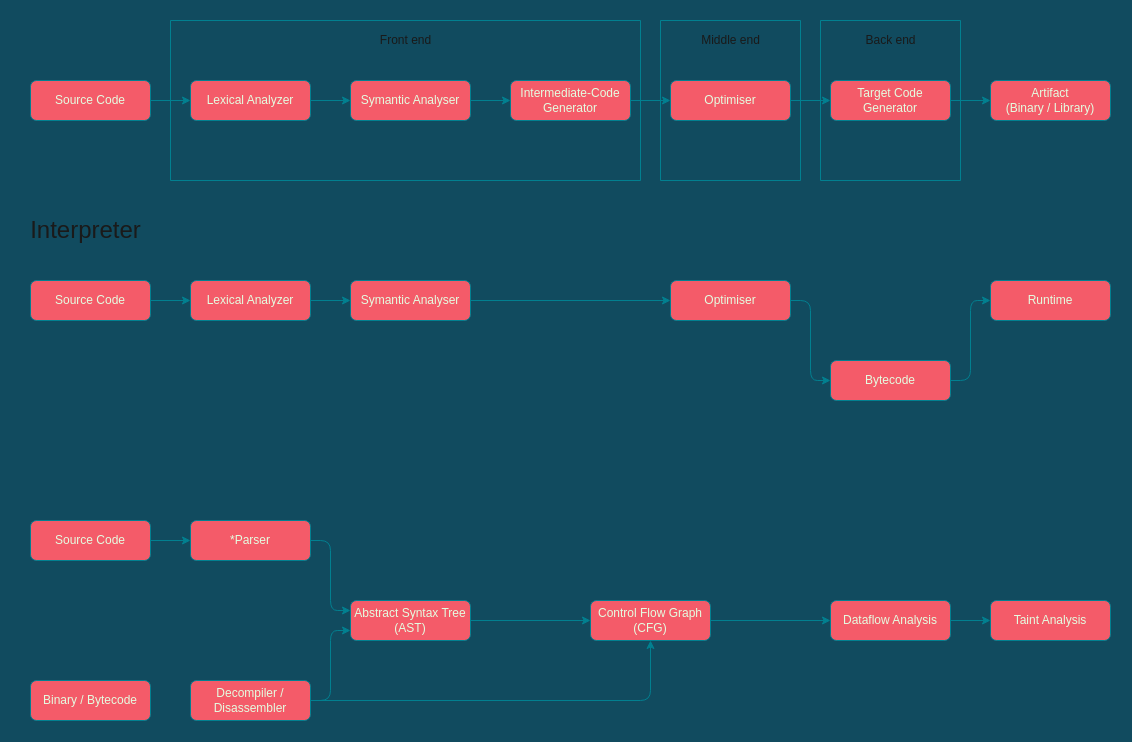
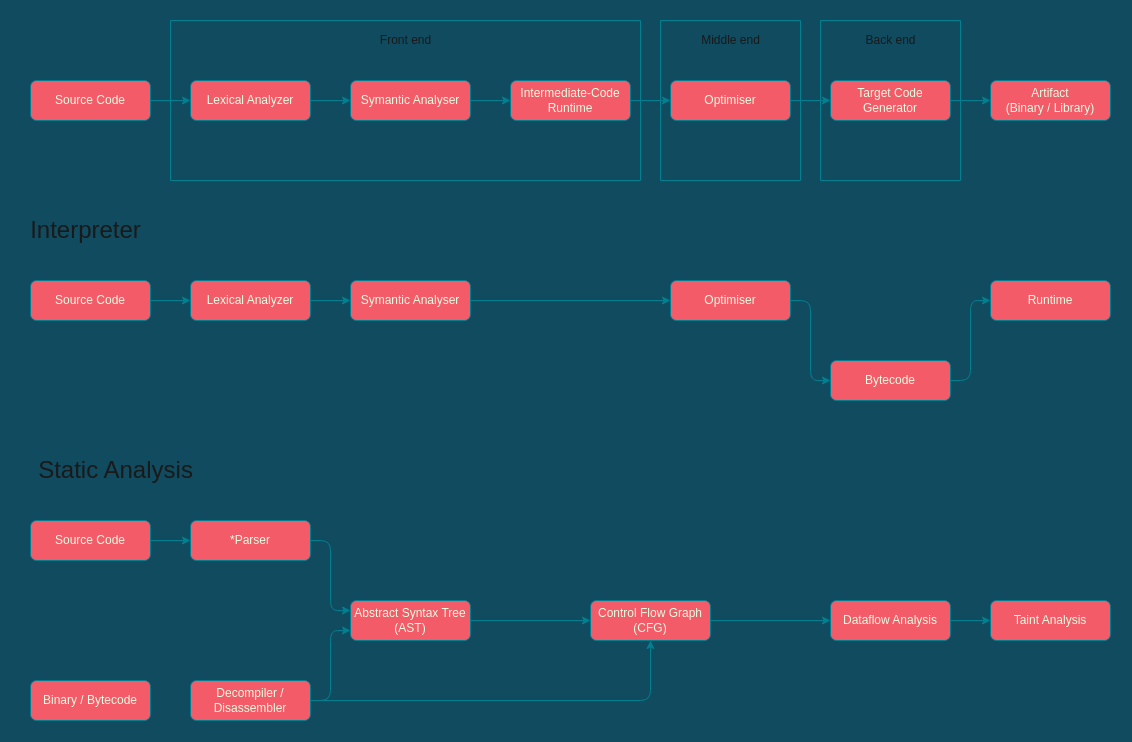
node "Intermediate-Code Generator": label "Intermediate-Code Generator" -> "Intermediate-Code Runtime"
node "Static Analysis": added
